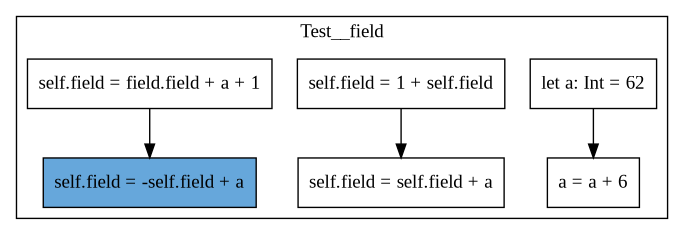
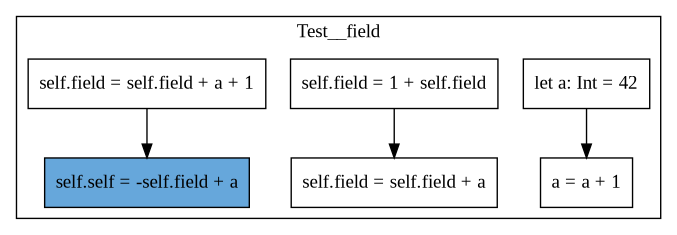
node "self.field = field.field + a + 1": label "self.field = field.field + a + 1" -> "self.field = self.field + a + 1"
node "let a: Int = 62": label "let a: Int = 62" -> "let a: Int = 42"
node "self.field = -self.field + a": label "self.field = -self.field + a" -> "self.self = -self.field + a"
node "a = a + 6": label "a = a + 6" -> "a = a + 1"
